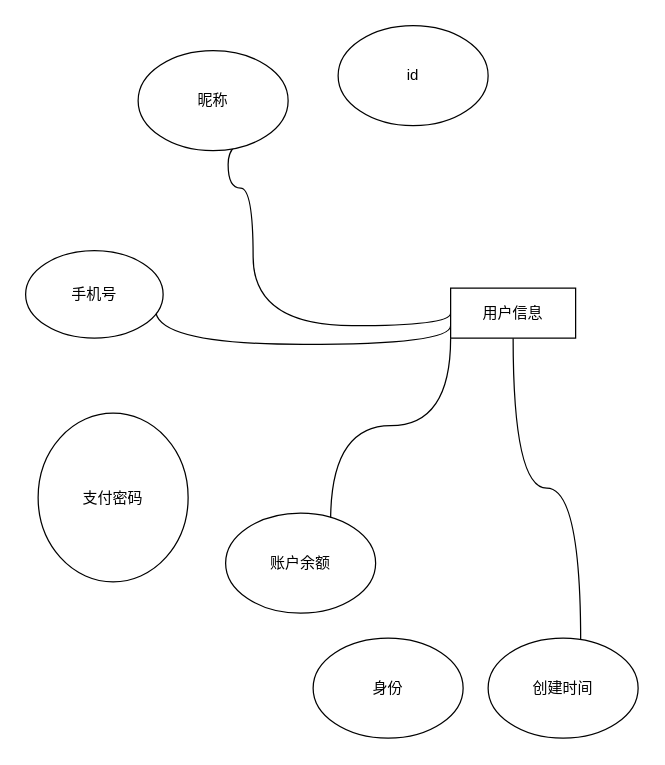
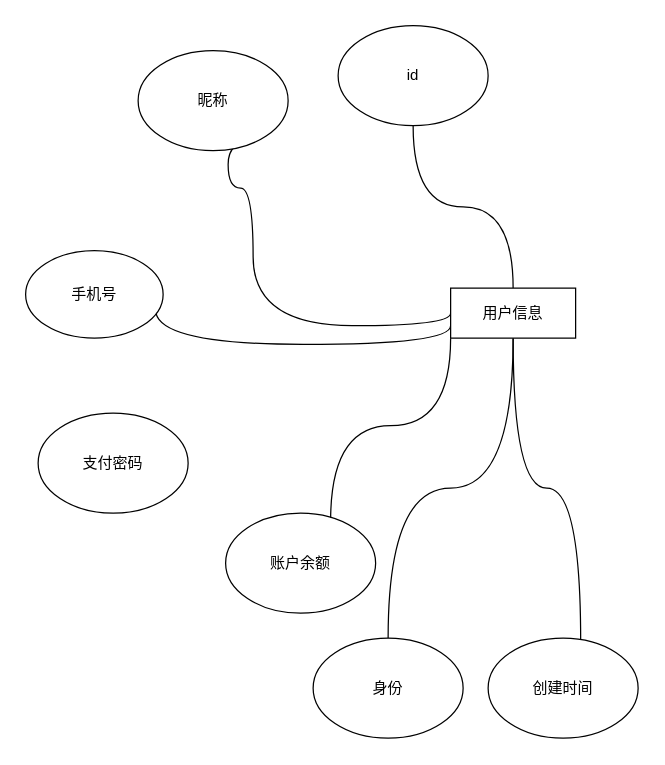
edge "id" -- "用户信息": added
edge "用户信息" -- "身份": added
node "支付密码": size 150x169 -> 150x100
